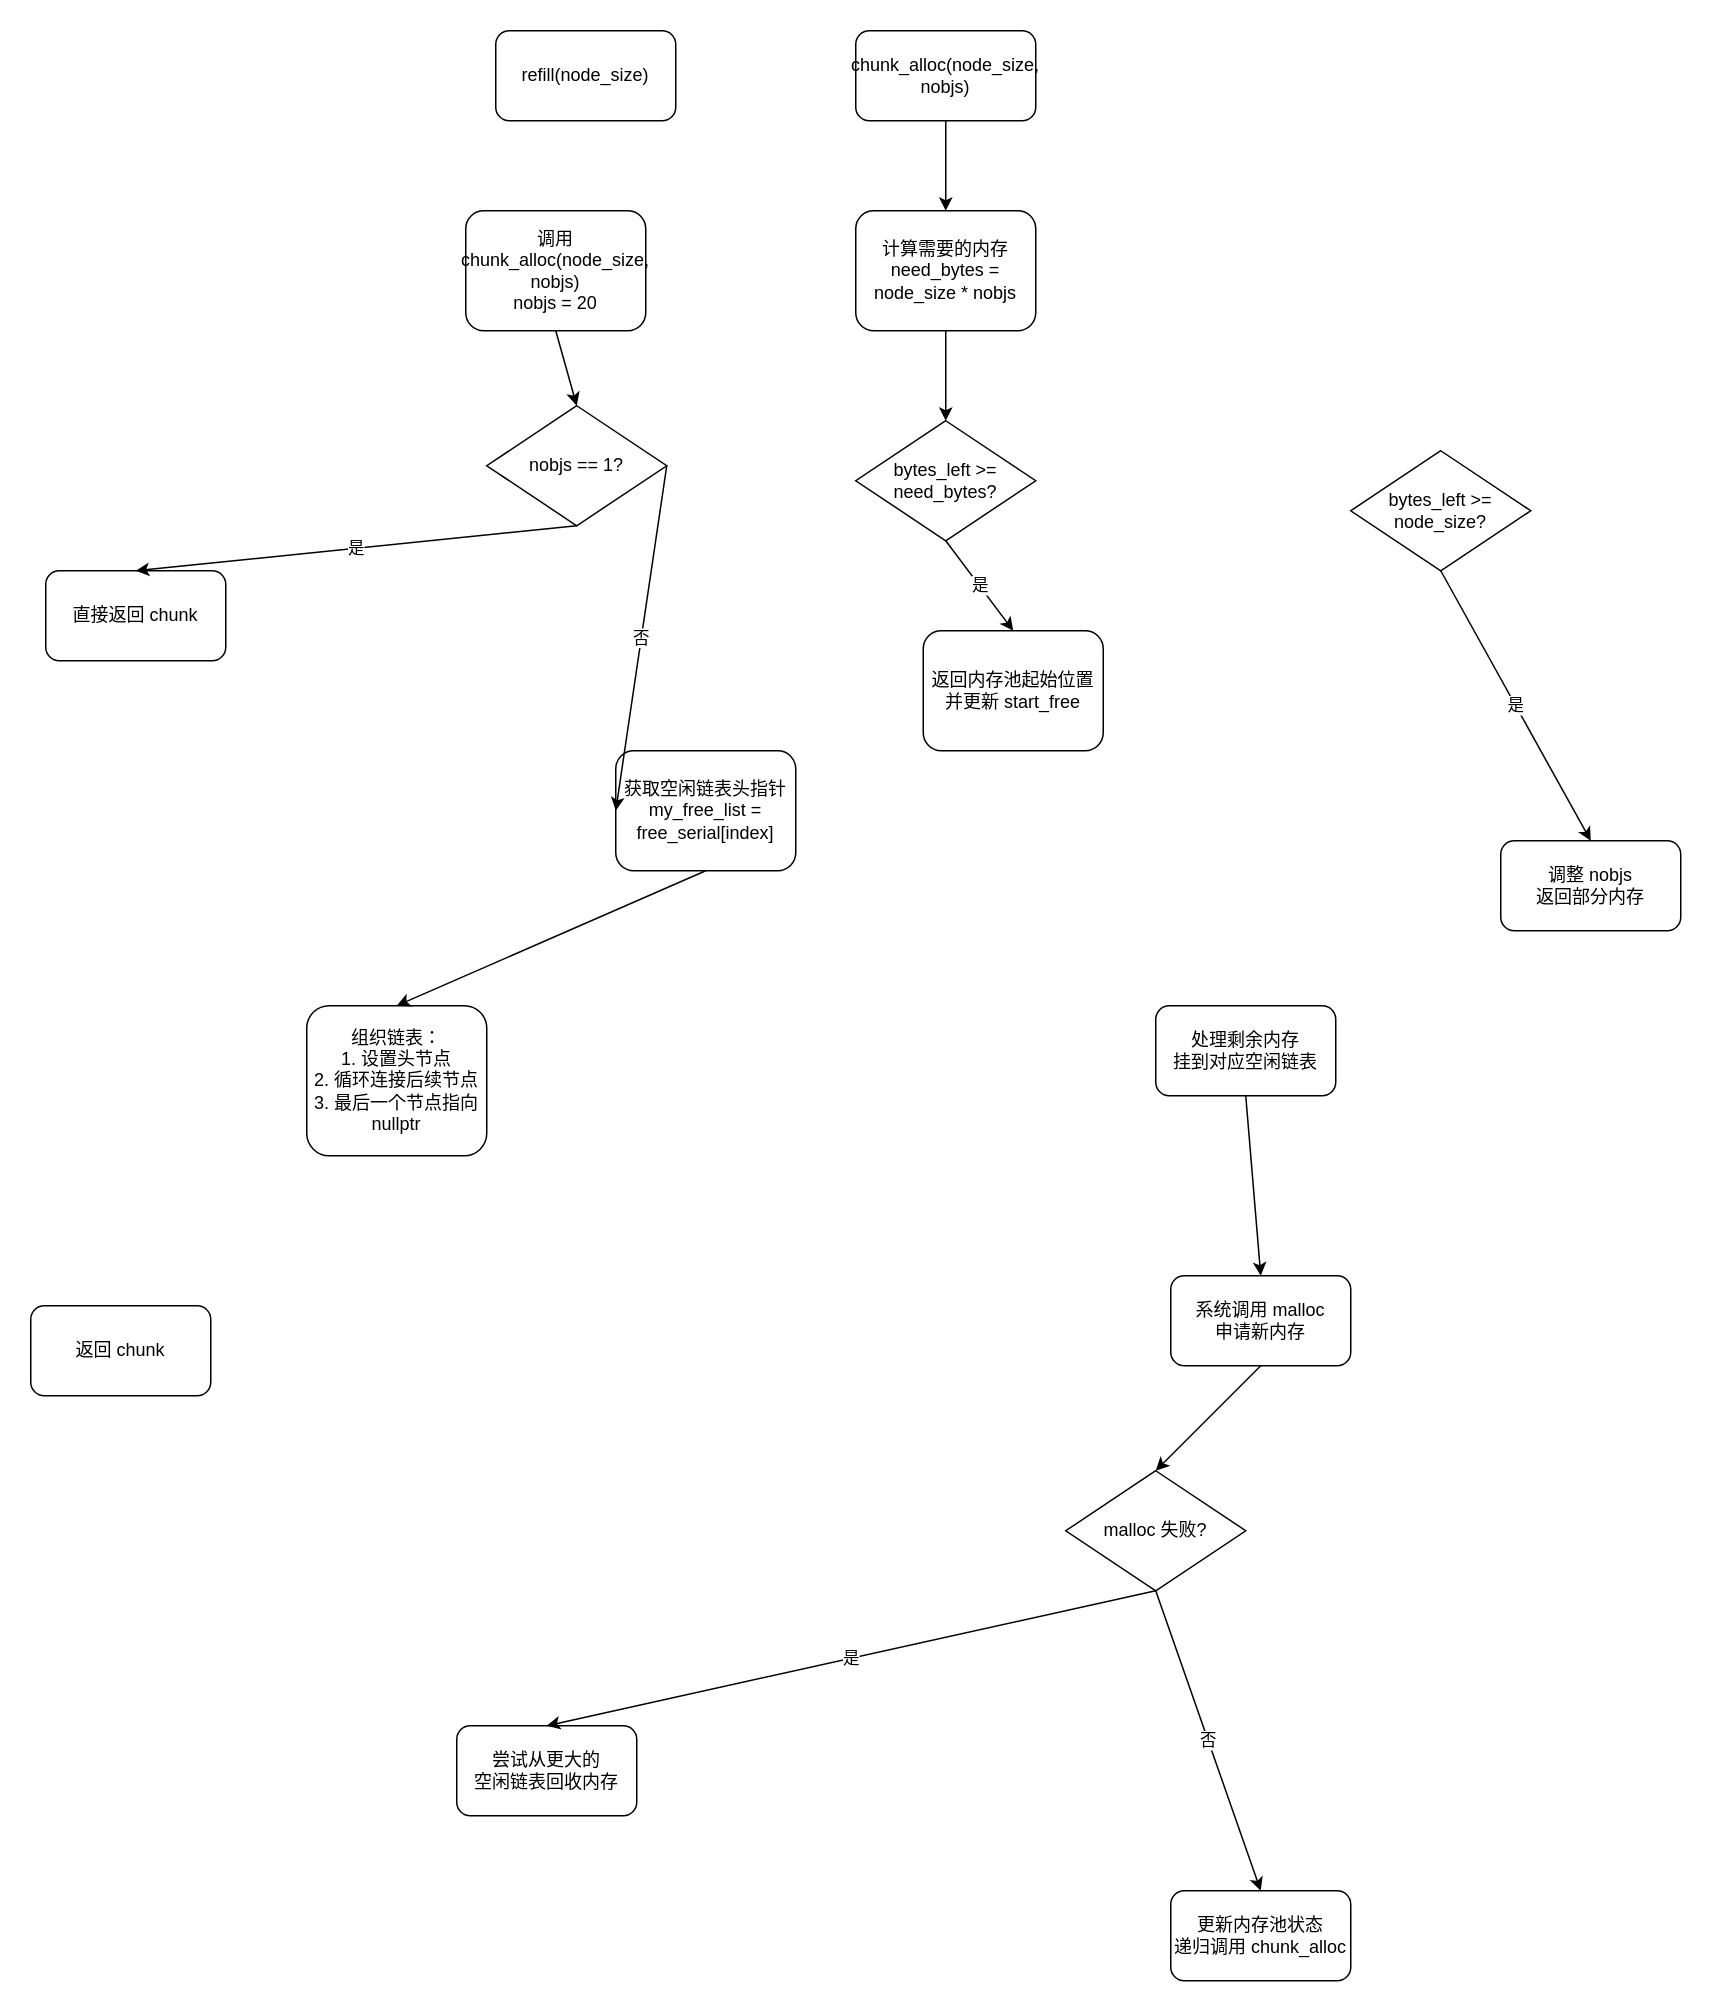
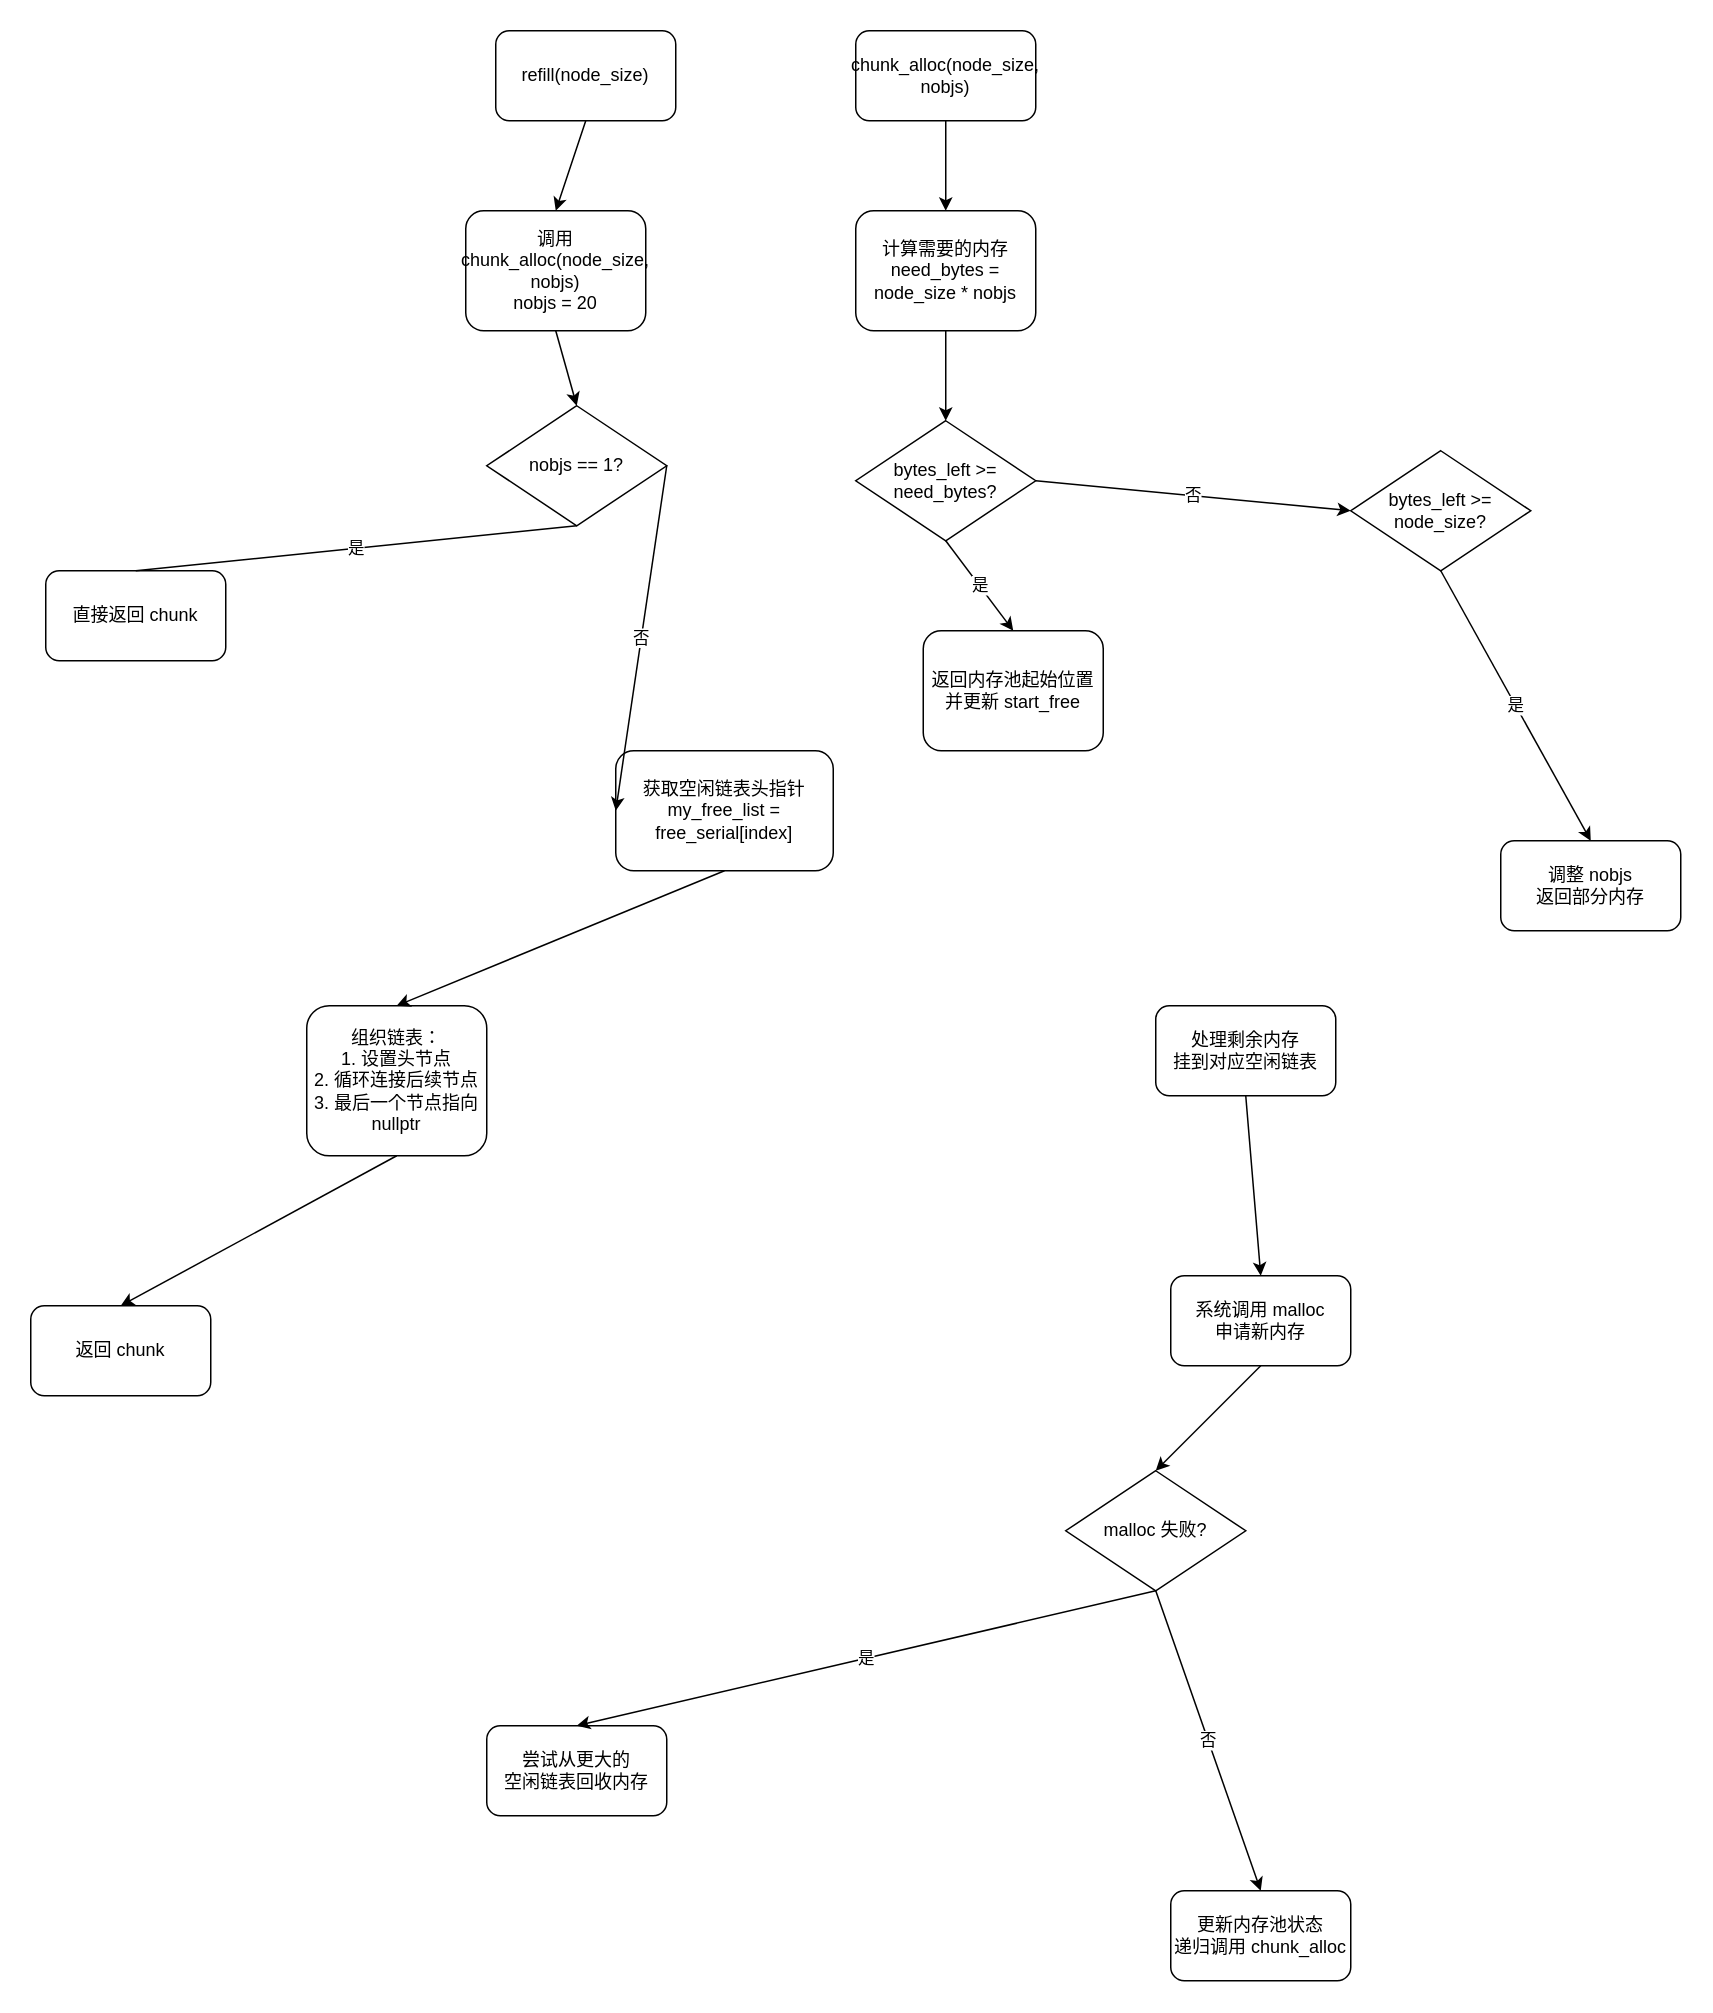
edge "refill(node_size)" -> "调用 chunk_alloc(node_size, nobjs) nobjs = 20": added
edge "bytes_left >= need_bytes?" -> "bytes_left >= node_size?": added, label "否"
edge "nobjs == 1?" -> "直接返回 chunk": arrowhead classic -> none
node "获取空闲链表头指针 my_free_list = free_serial[index]": size 180x120 -> 218x120
edge "组织链表： 1. 设置头节点 2. 循环连接后续节点 3. 最后一个节点指向nullptr" -> "返回 chunk": added
node "尝试从更大的 空闲链表回收内存": moved (547, 1771) -> (577, 1771)
